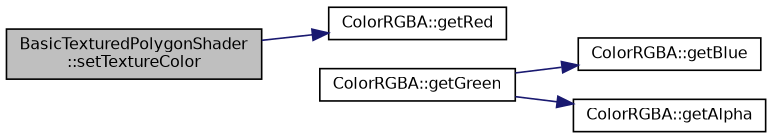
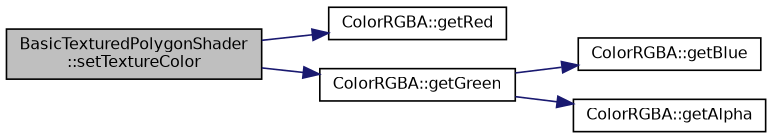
edge "BasicTexturedPolygonShader ::setTextureColor" -> "ColorRGBA::getGreen": added
